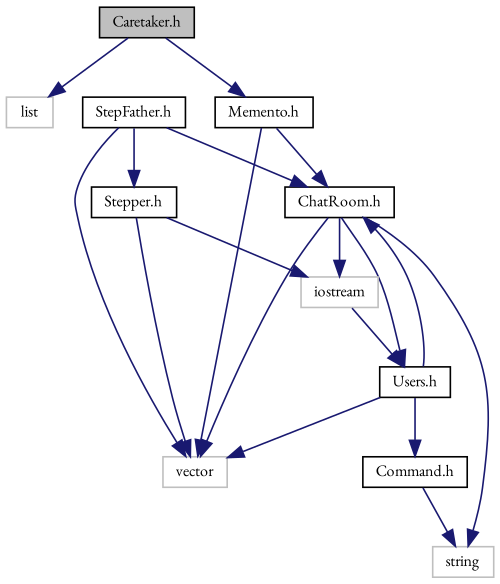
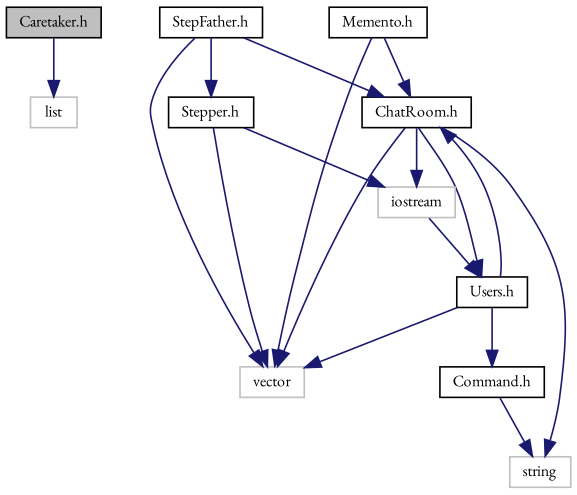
edge "Caretaker.h" -> "Memento.h": removed
